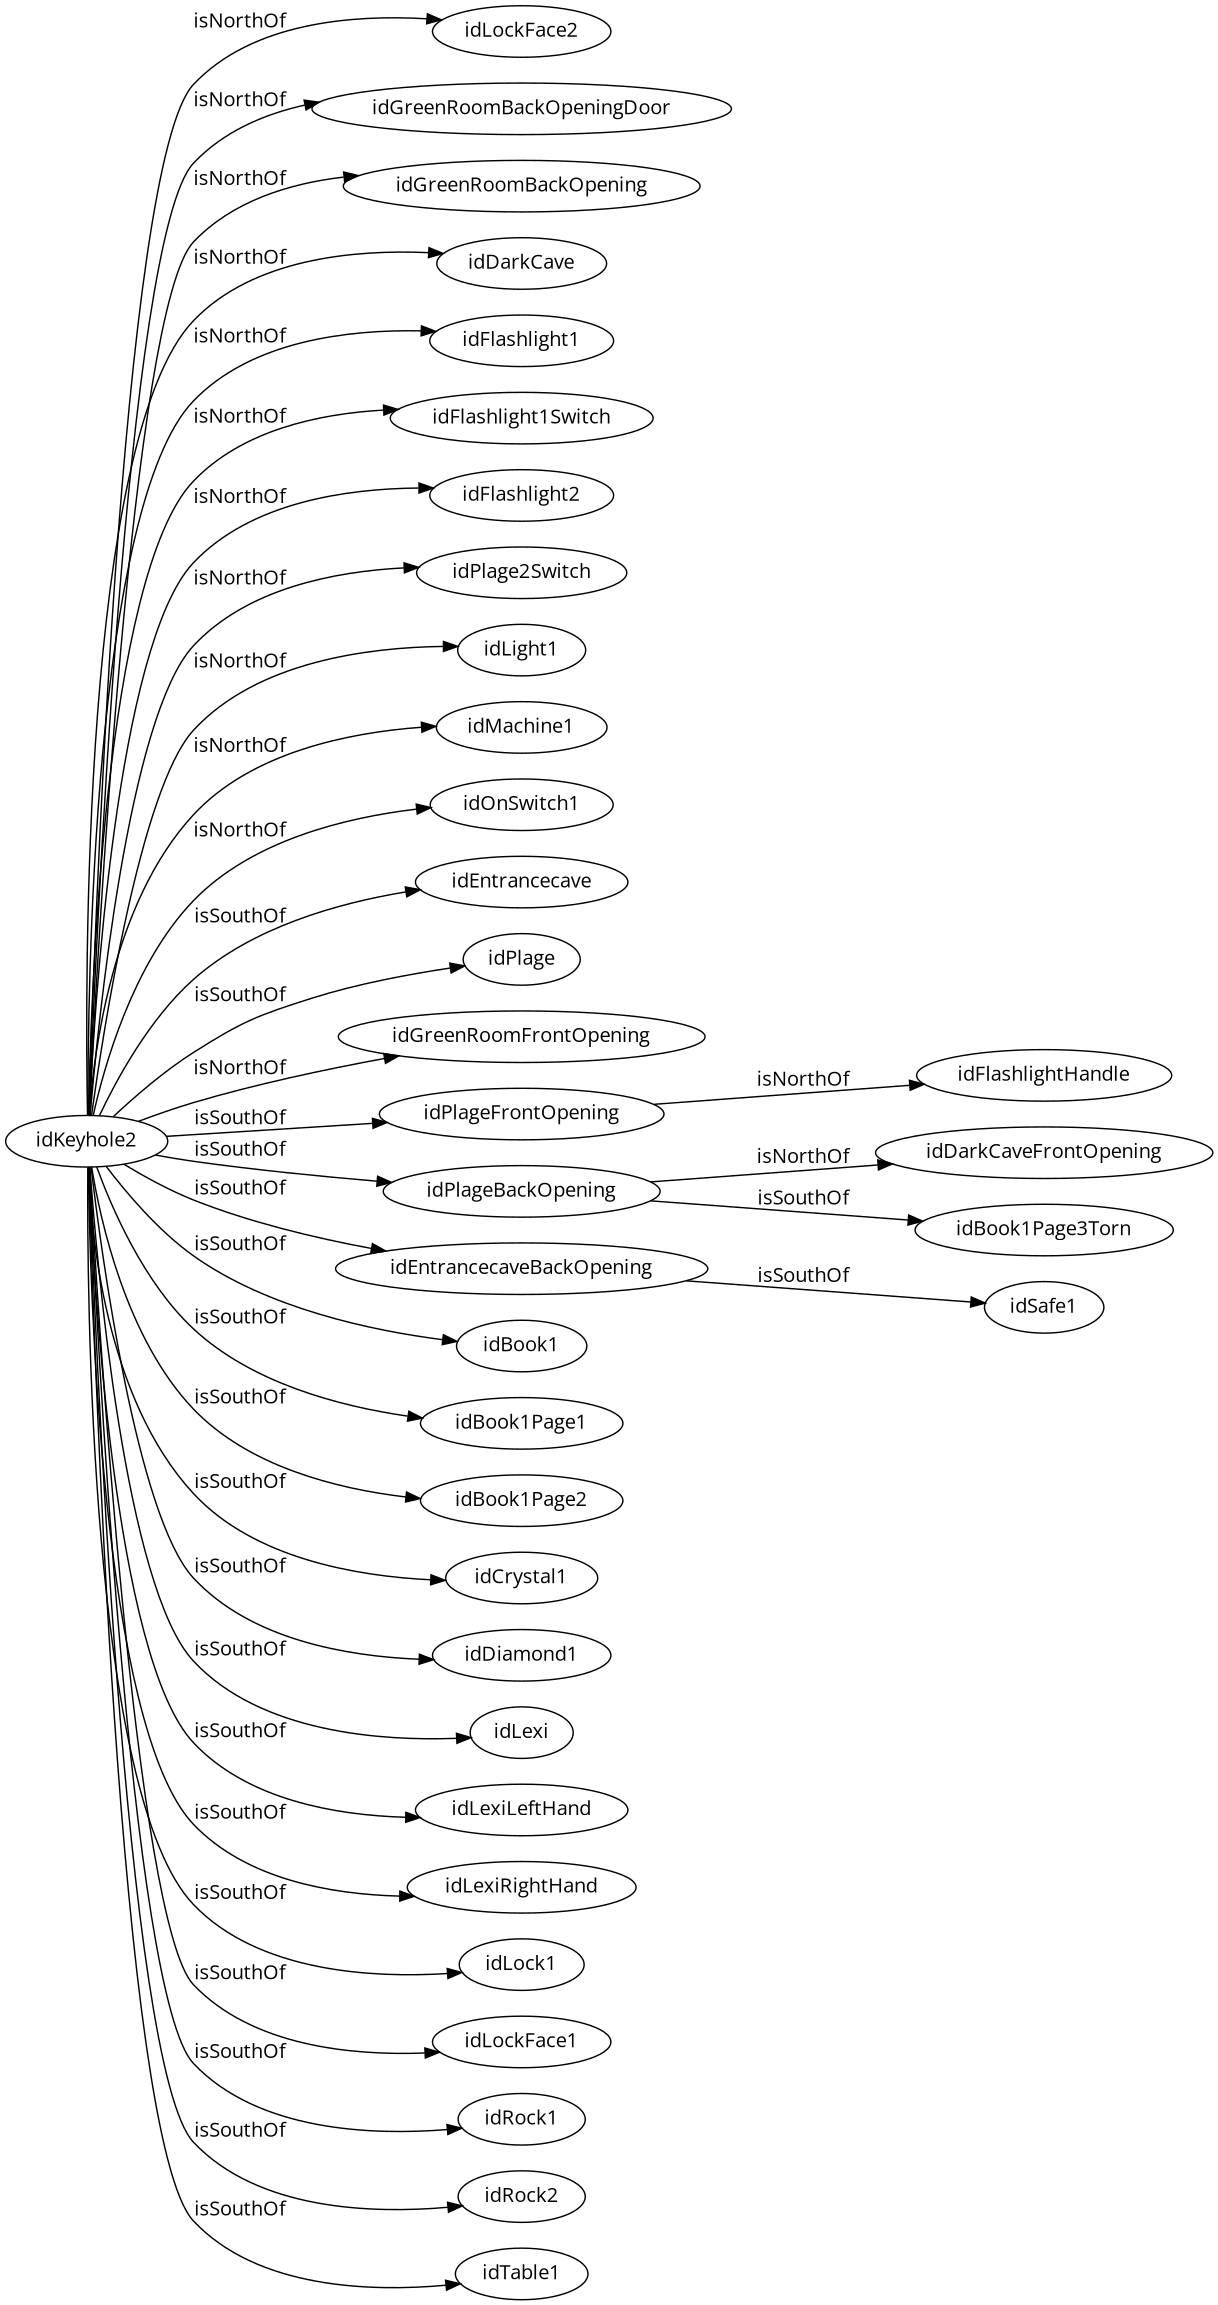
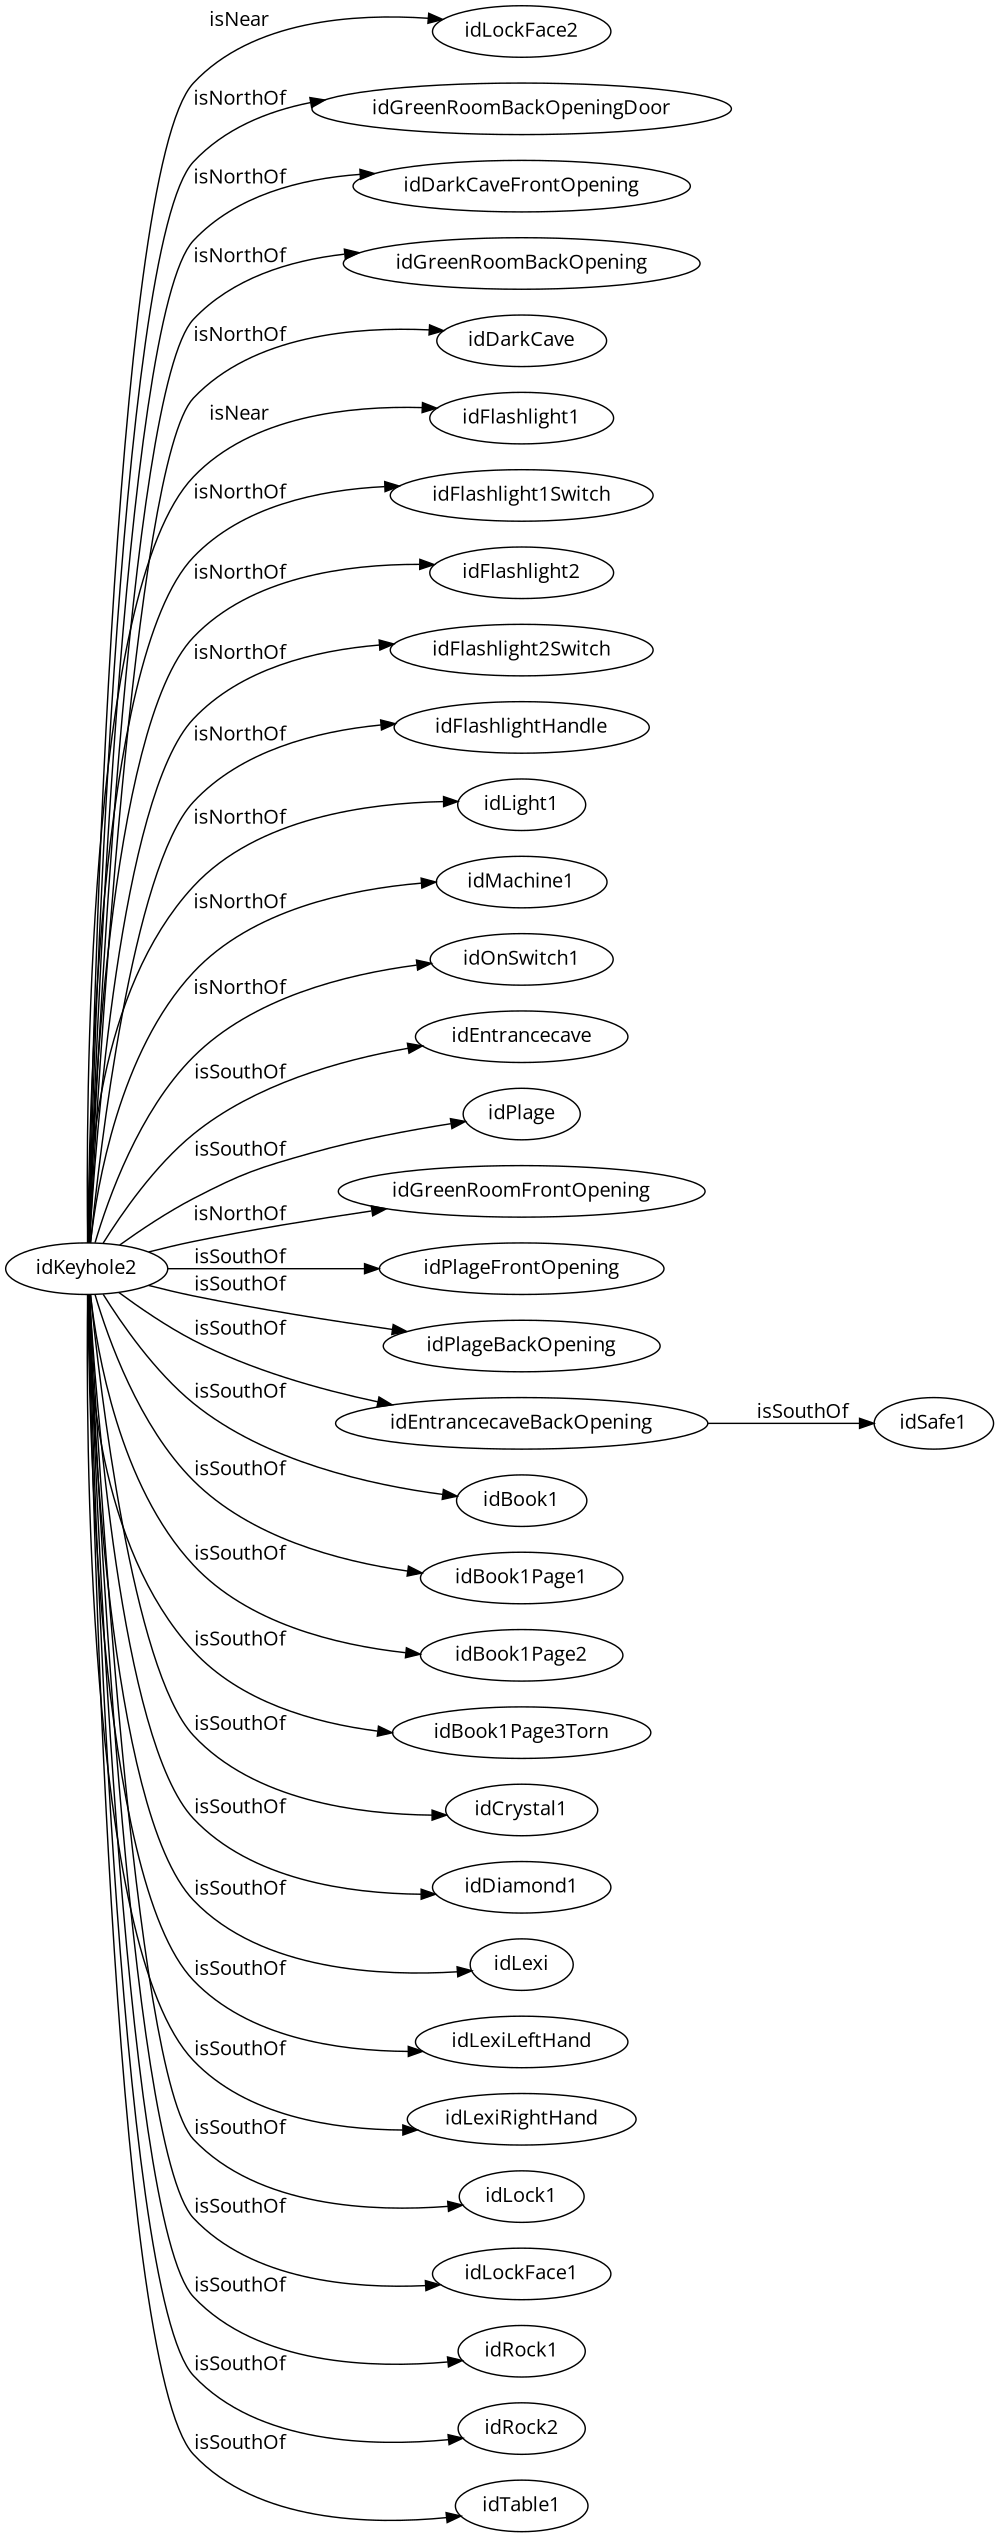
edge "idKeyhole2" -> "idLockFace2": label "isNorthOf" -> "isNear"
edge "idKeyhole2" -> "idFlashlight1": label "isNorthOf" -> "isNear"
node "idPlage2Switch": label "idPlage2Switch" -> "idFlashlight2Switch"
edge "idPlageFrontOpening" -> "idFlashlightHandle": now "idKeyhole2" -> "idFlashlightHandle"
edge "idPlageBackOpening" -> "idDarkCaveFrontOpening": now "idKeyhole2" -> "idDarkCaveFrontOpening"
edge "idPlageBackOpening" -> "idBook1Page3Torn": now "idKeyhole2" -> "idBook1Page3Torn"
